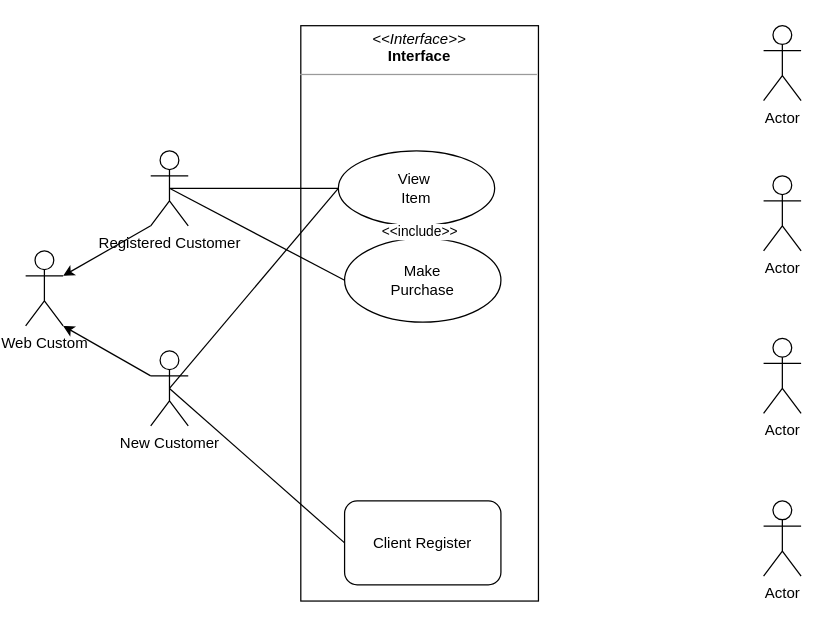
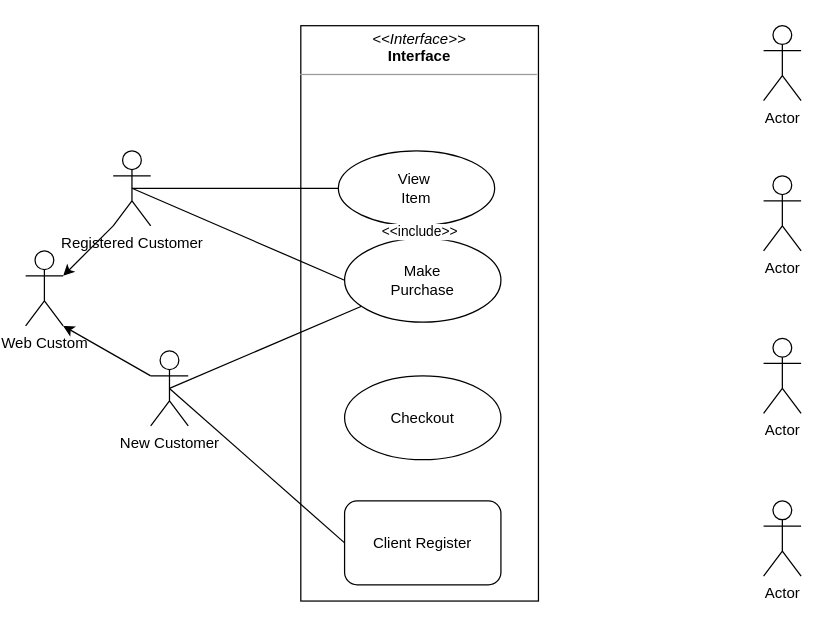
node "Registered Customer": moved (169, 188) -> (132, 188)
edge "View Item" -- "New Customer": now "Make Purchase" -- "New Customer"
node "Checkout": added
